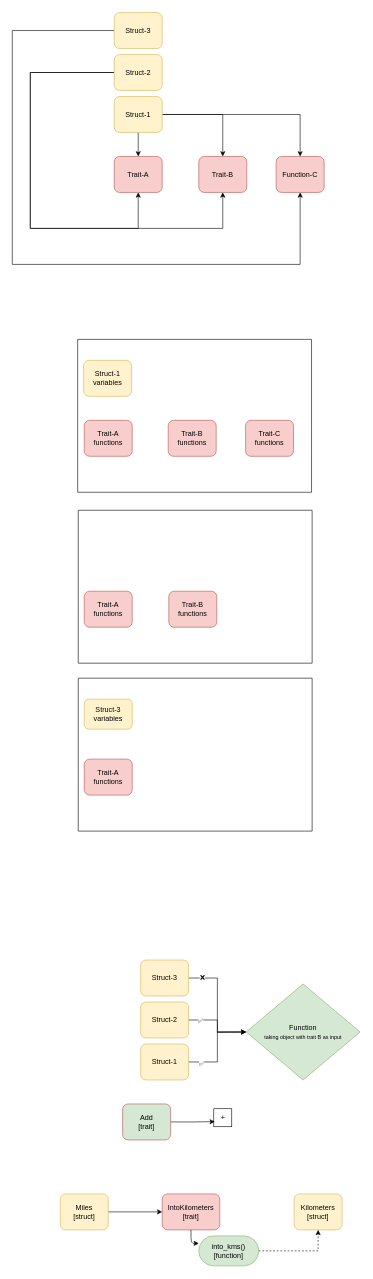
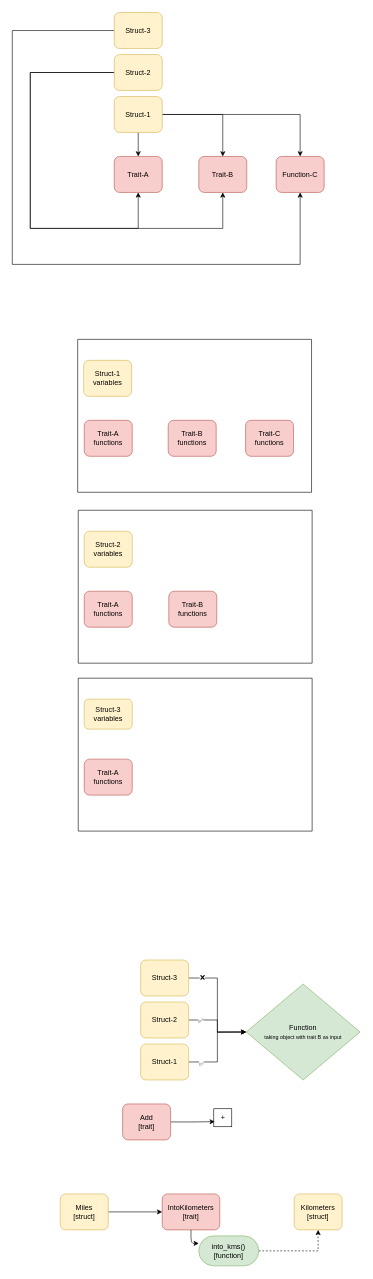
node "Struct-2 variables": added
node "Add [trait]": fillcolor #d5e8d4 -> #f8cecc
